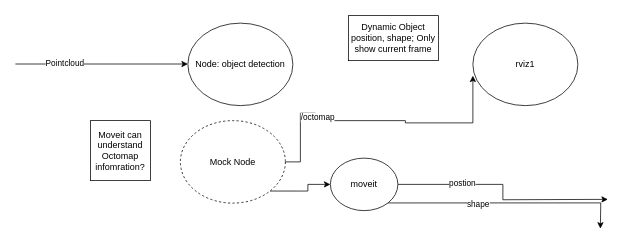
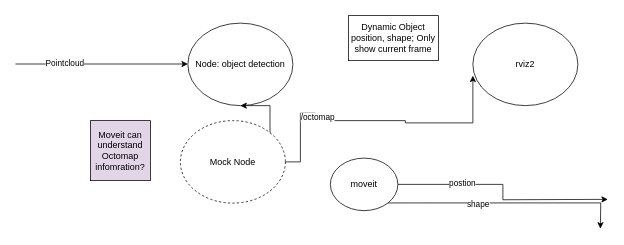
node "rviz1": label "rviz1" -> "rviz2"
node "Moveit can understand Octomap infomration?": fillcolor #ffffff -> #e1d5e7
edge "Mock Node" -> "moveit": now "Mock Node" -> "Node: object detection"
